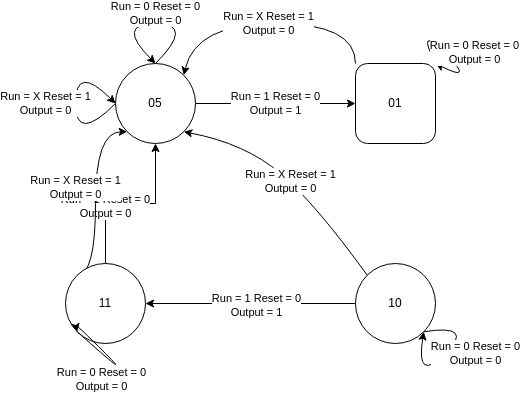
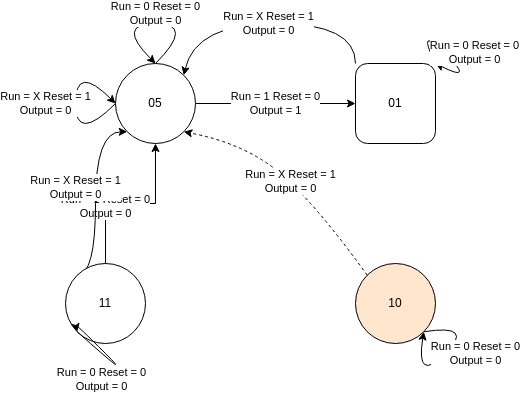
edge "10" -> "05": style solid -> dashed
edge "10" -> "11": removed, label "Run = 1 Reset = 0 Output = 1"
node "10": fillcolor #ffffff -> #ffe6cc
